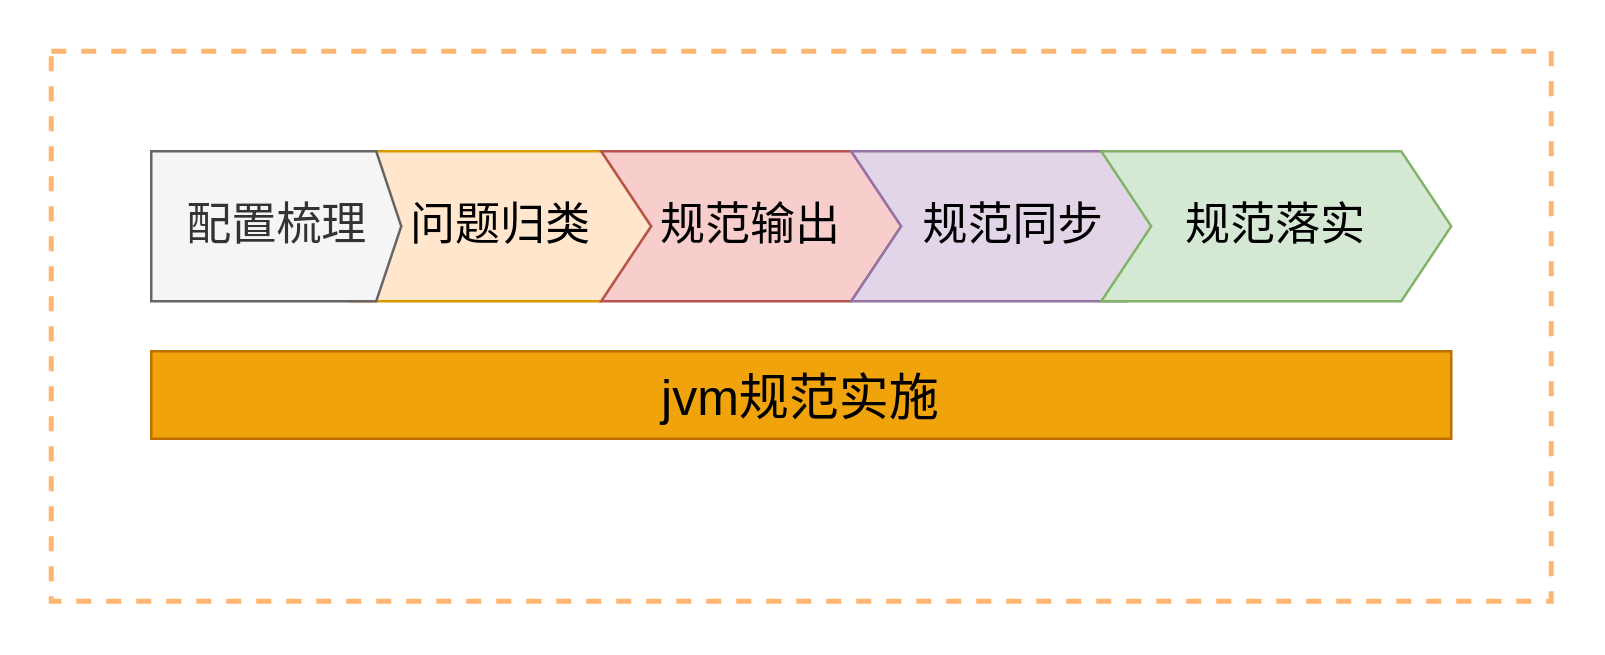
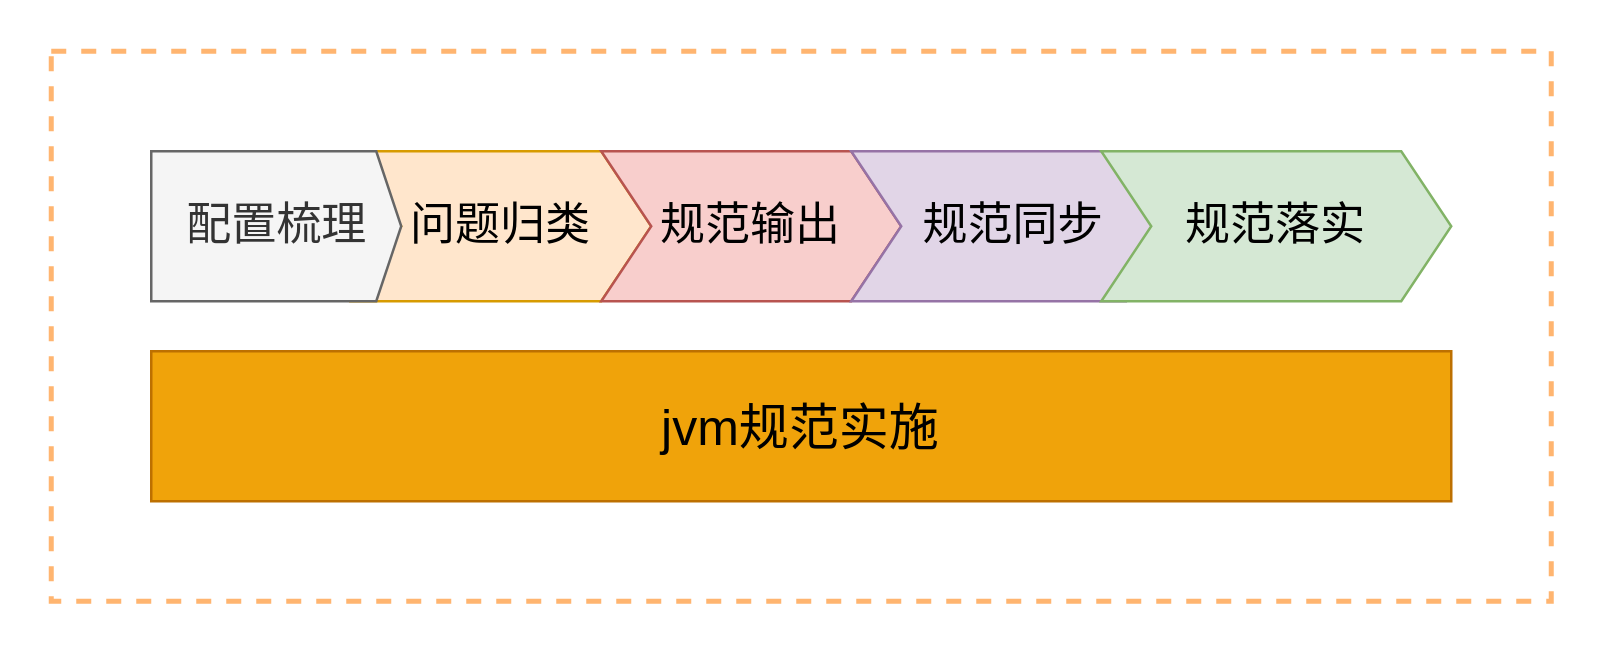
node "jvm规范实施": size 1300x88 -> 1300x150
